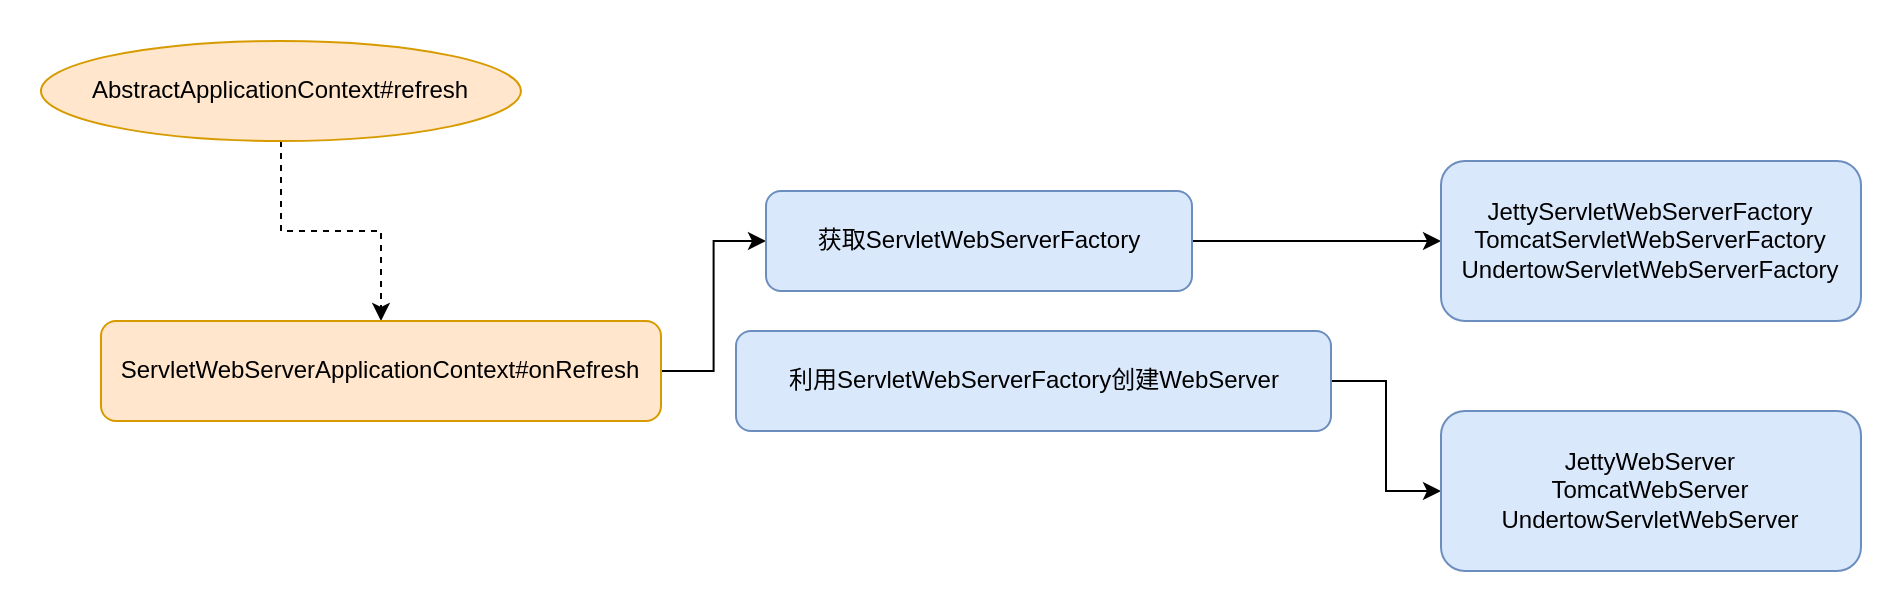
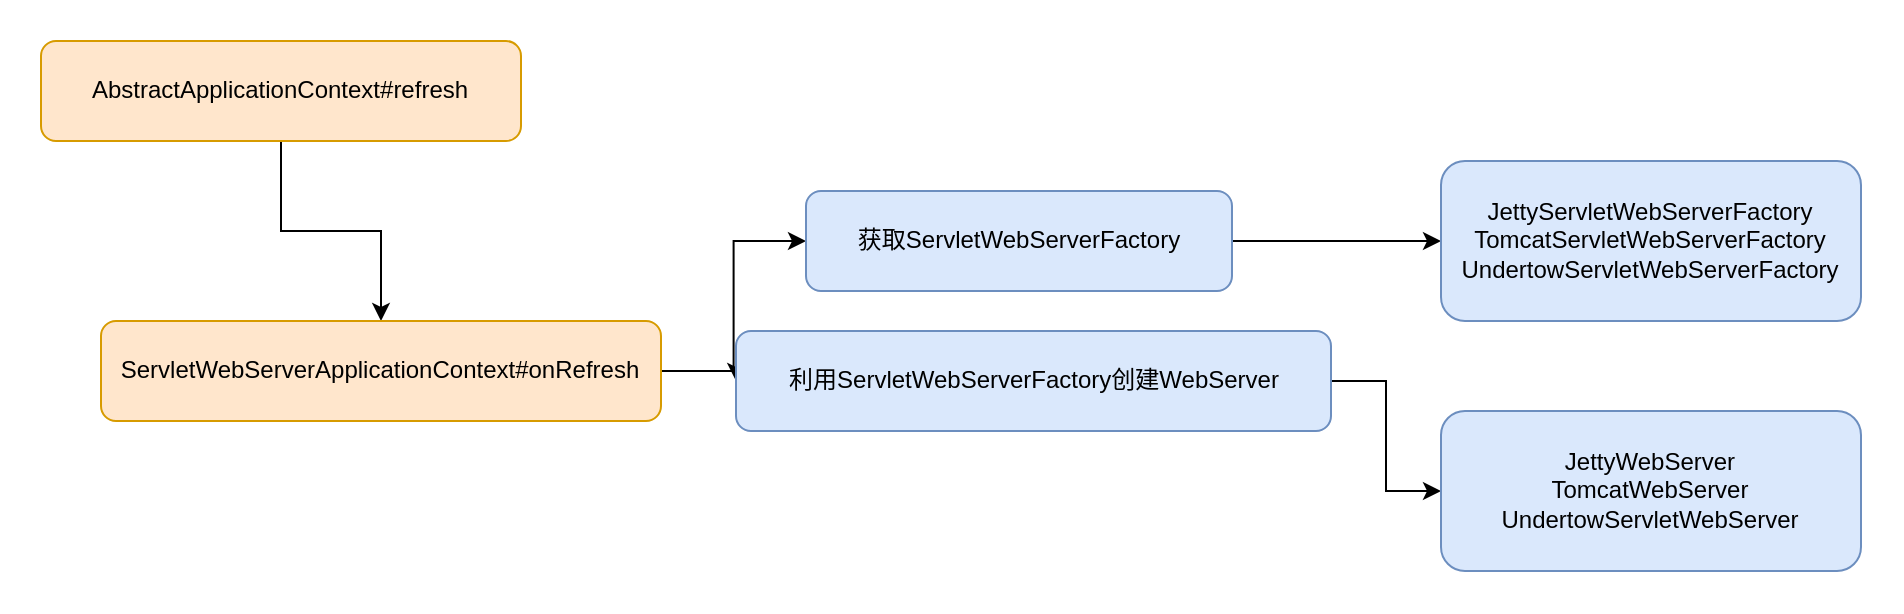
node "AbstractApplicationContext#refresh": shape ellipse -> rounded rectangle
edge "AbstractApplicationContext#refresh" -> "ServletWebServerApplicationContext#onRefresh": style dashed -> solid
node "获取ServletWebServerFactory": moved (979, 241) -> (1019, 241)
edge "ServletWebServerApplicationContext#onRefresh" -> "利用ServletWebServerFactory创建WebServer": added
